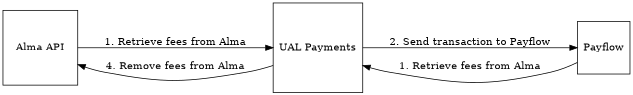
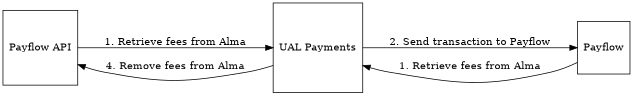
node "Alma API": label "Alma API" -> "Payflow API"
